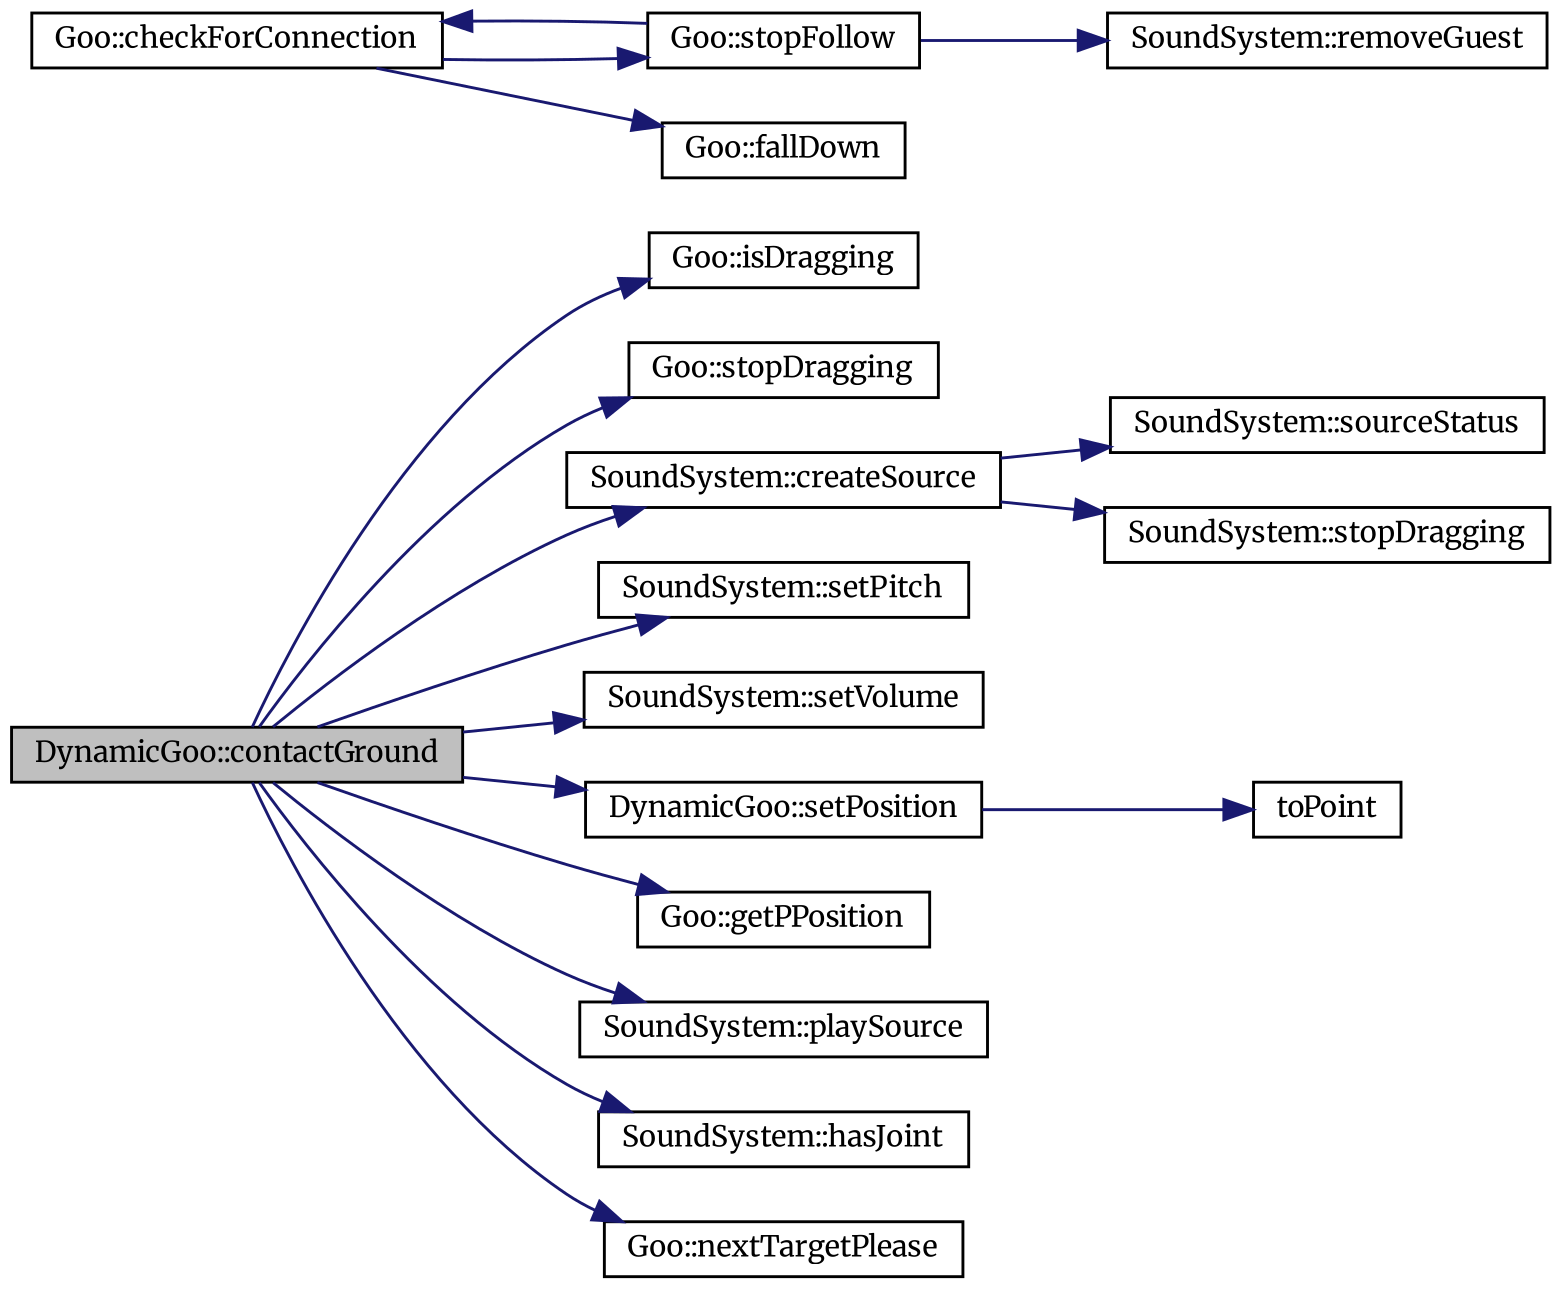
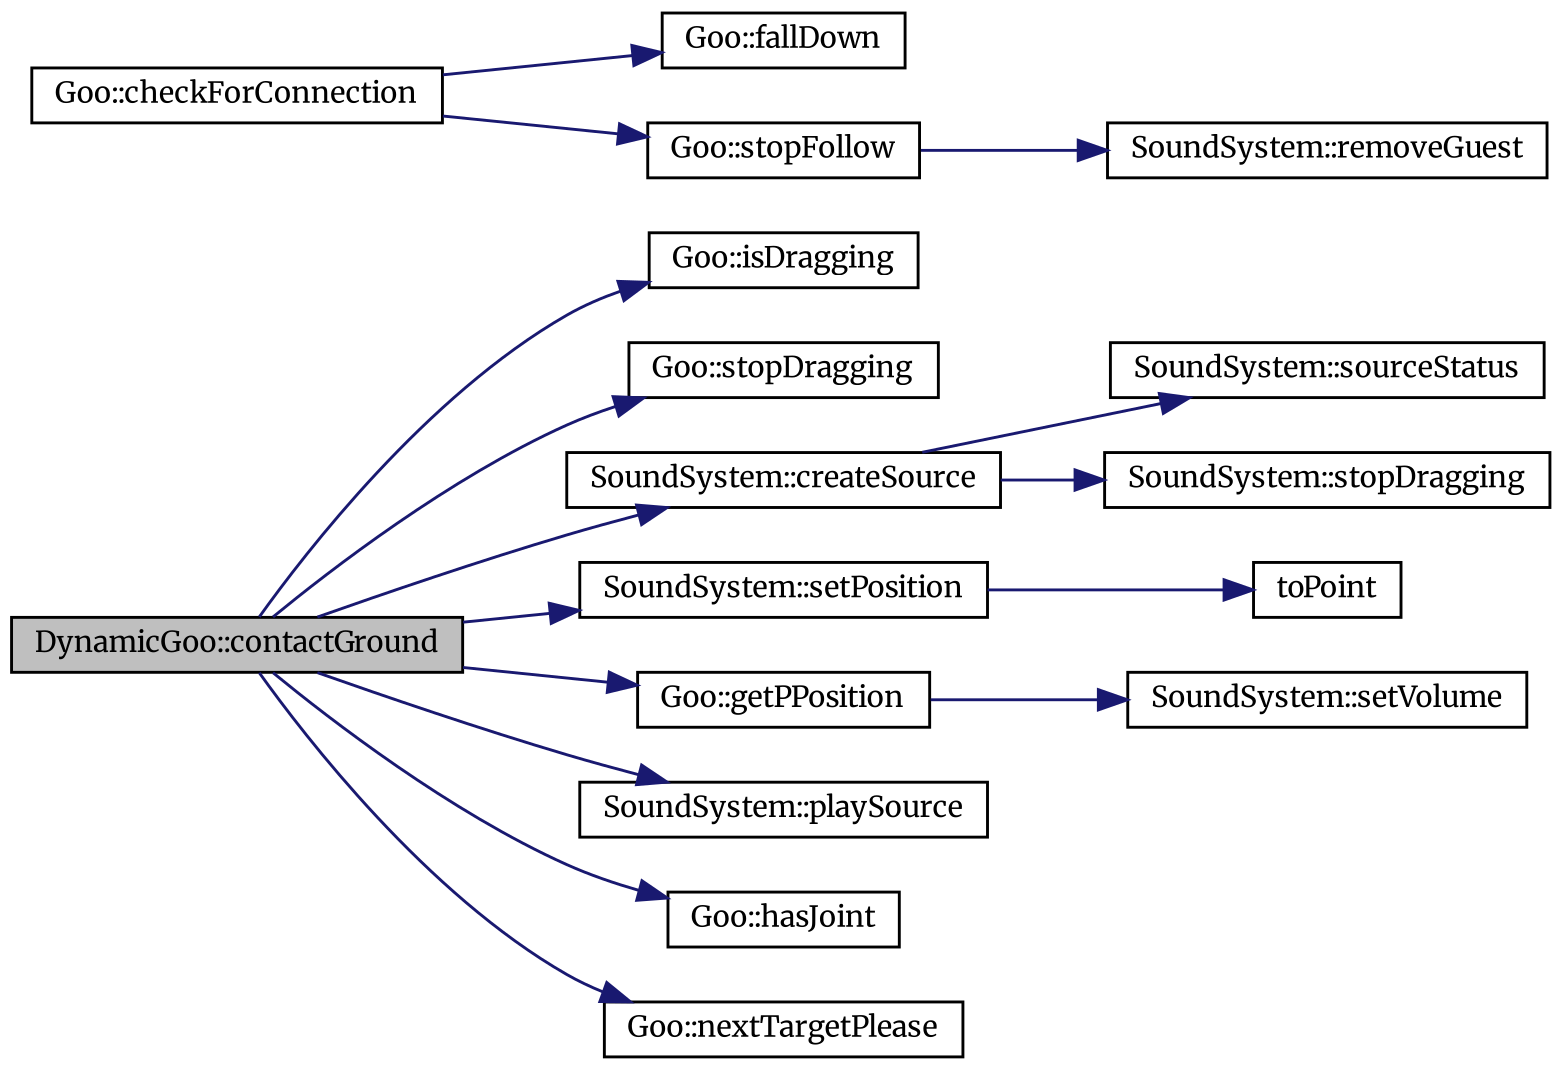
edge "Goo::stopFollow" -> "Goo::checkForConnection": removed
node "SoundSystem::setPitch": removed
edge "DynamicGoo::contactGround" -> "SoundSystem::setVolume": now "Goo::getPPosition" -> "SoundSystem::setVolume"
node "DynamicGoo::setPosition": label "DynamicGoo::setPosition" -> "SoundSystem::setPosition"
node "SoundSystem::hasJoint": label "SoundSystem::hasJoint" -> "Goo::hasJoint"
